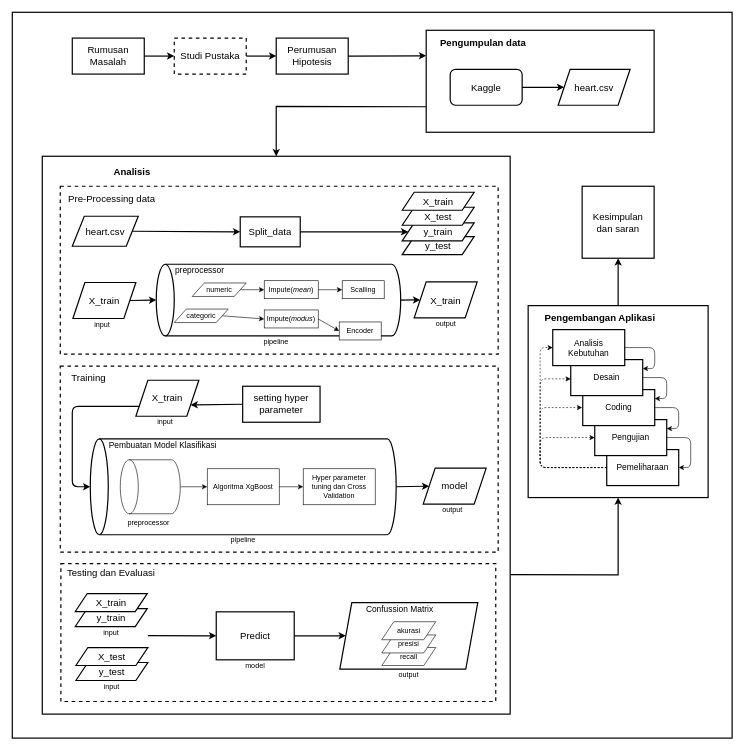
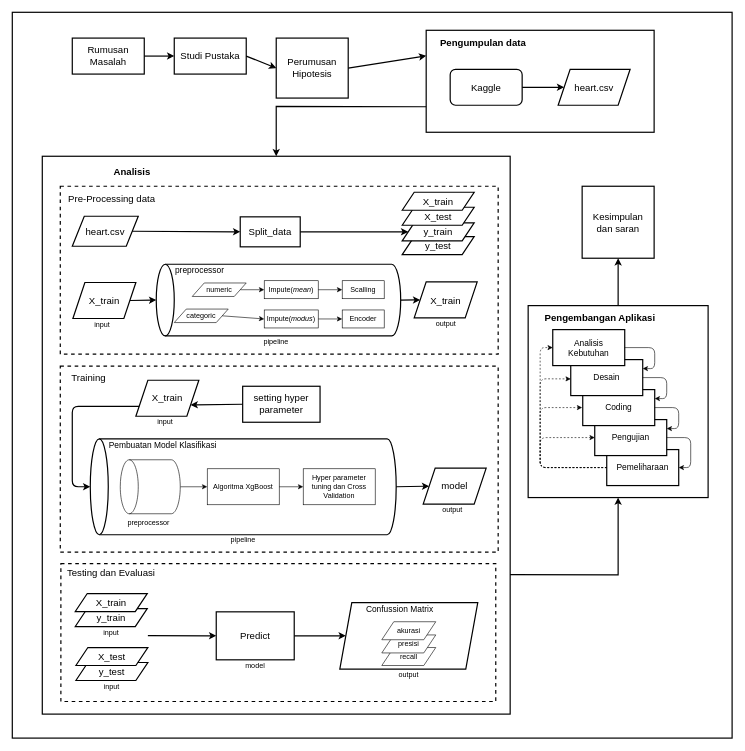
node "Studi Pustaka": style dashed -> solid
node "Perumusan Hipotesis": size 72x36 -> 72x60
node "Encoder": moved (360, 331) -> (363, 319)
